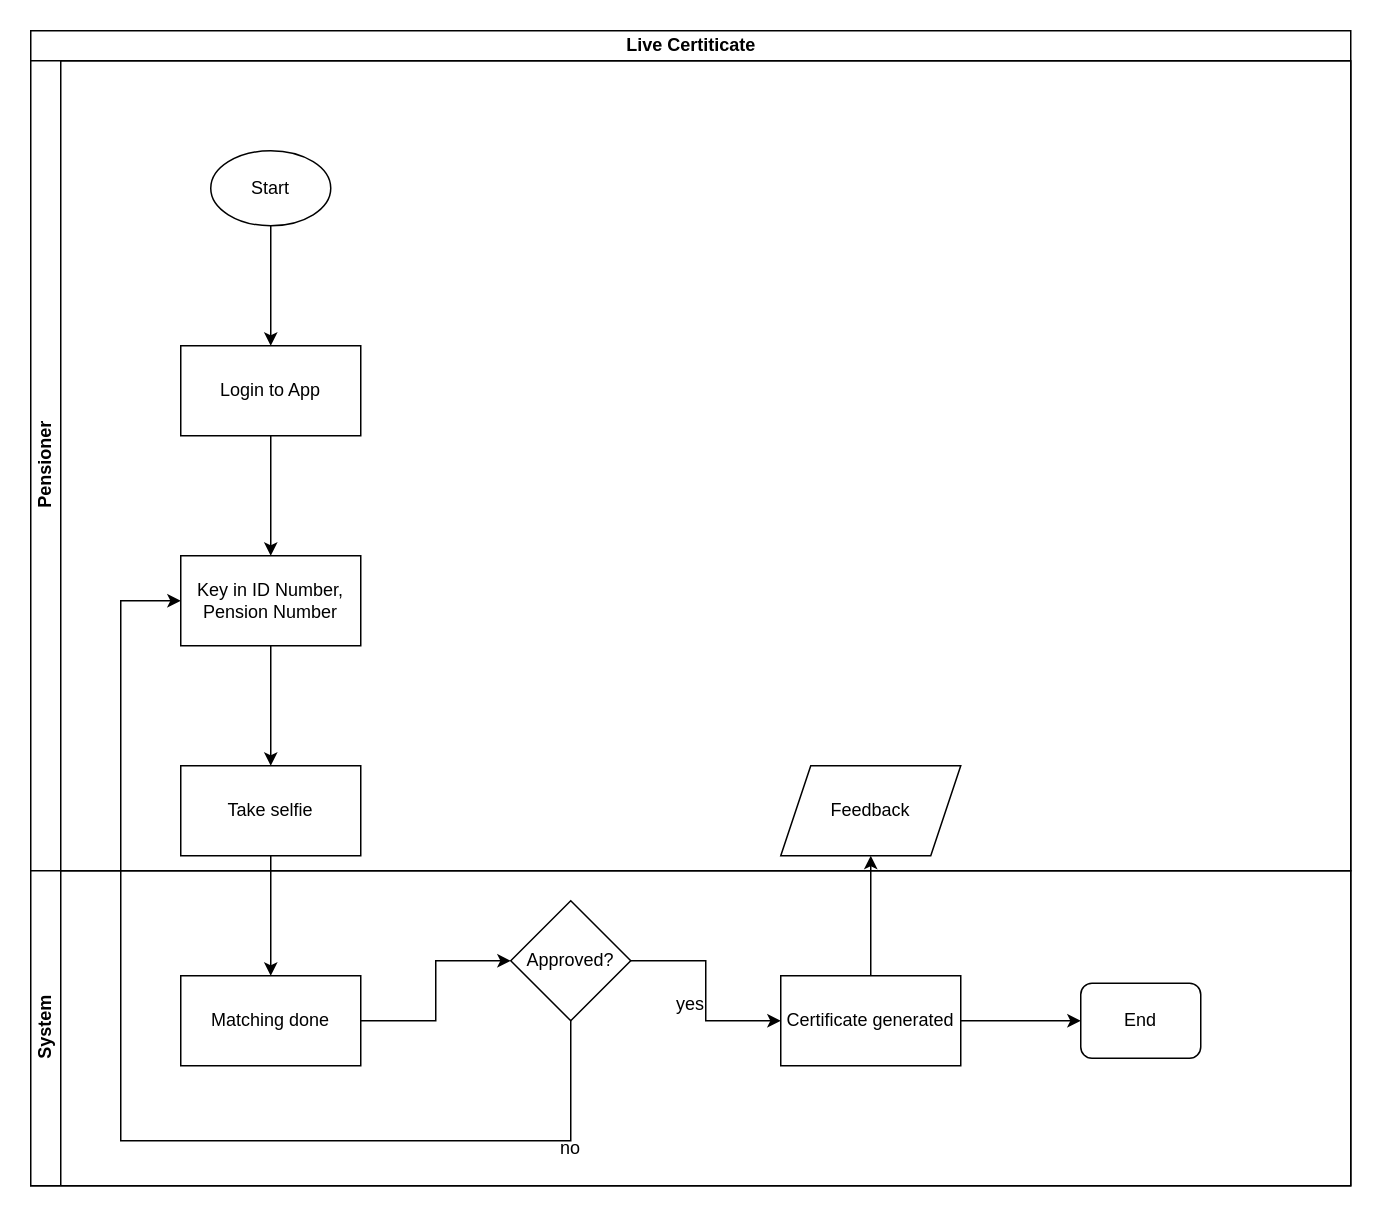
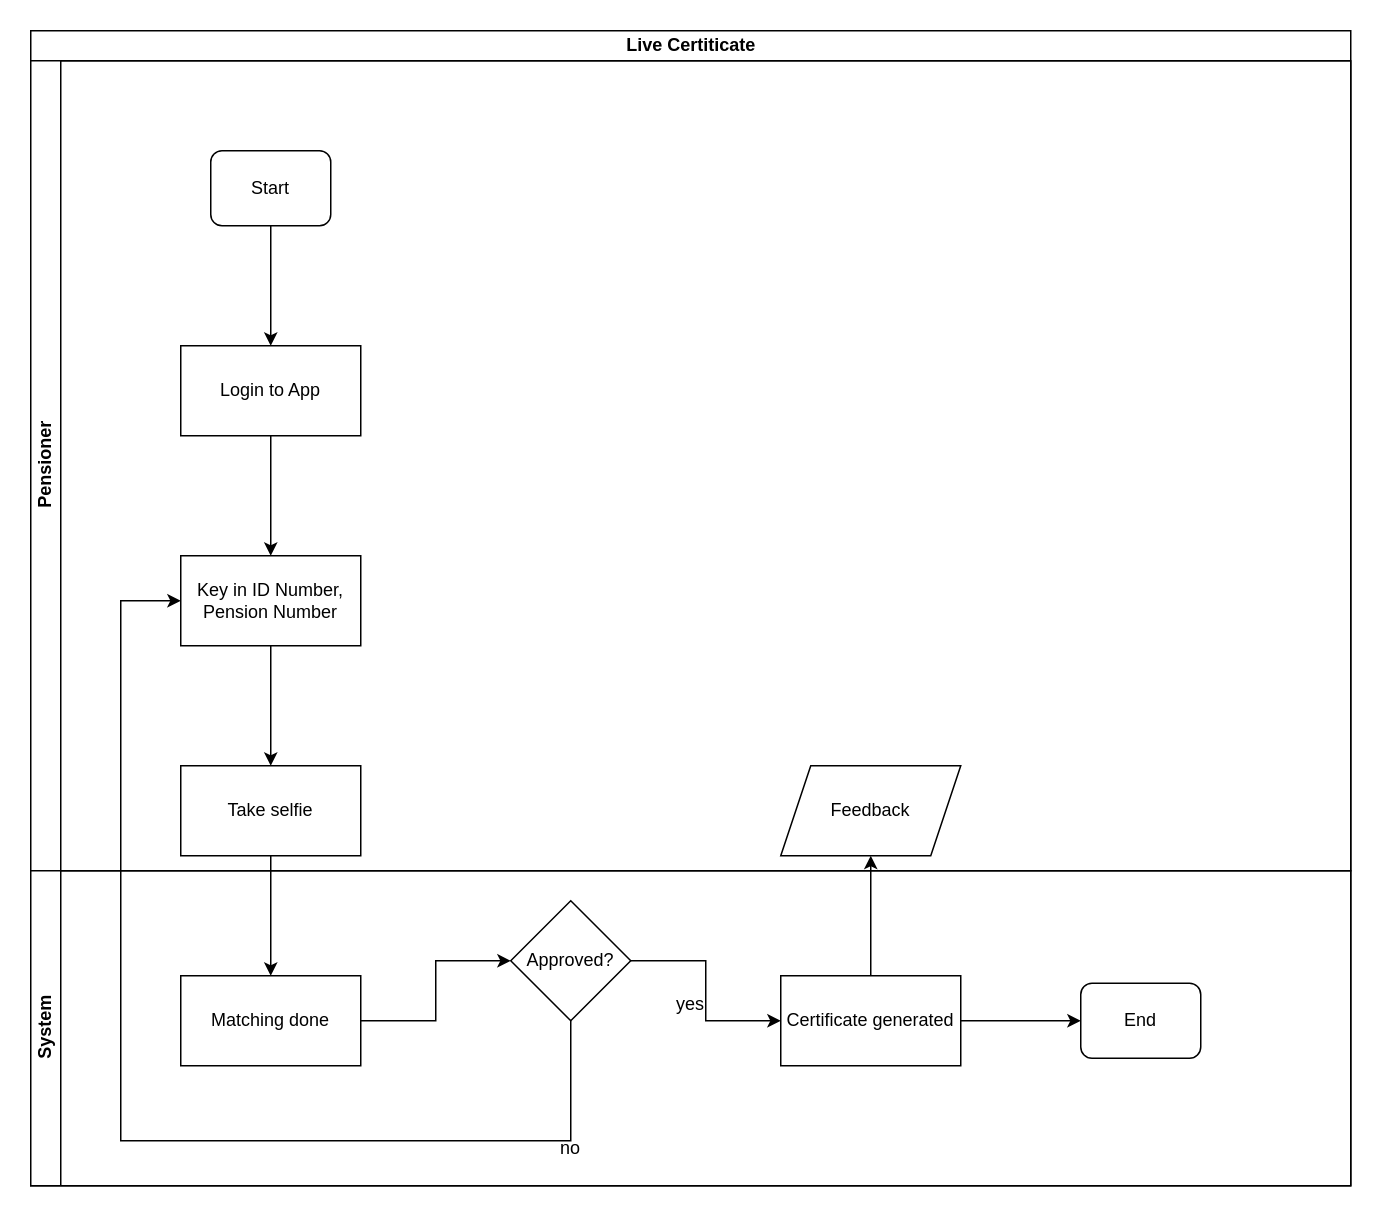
node "Start": shape ellipse -> rounded rectangle
